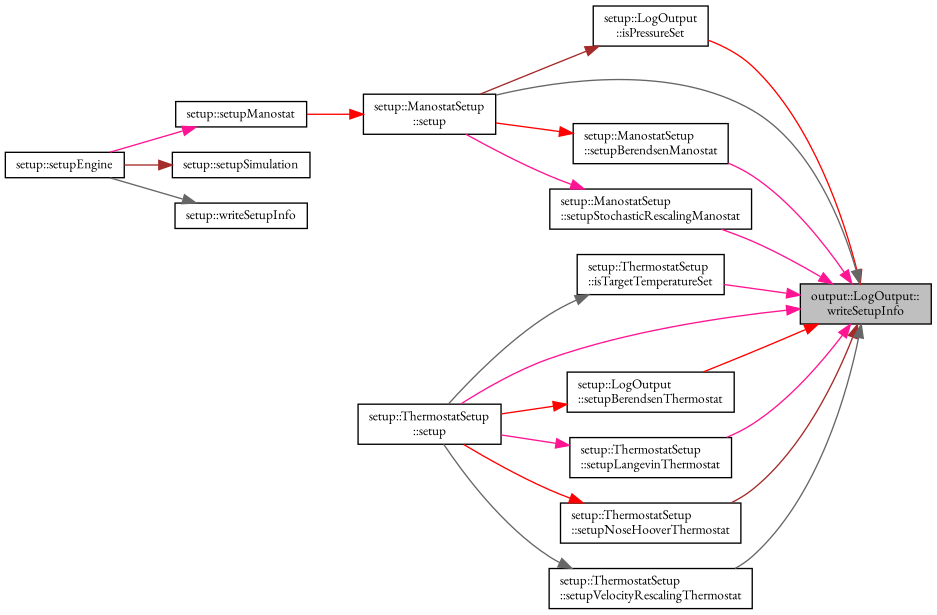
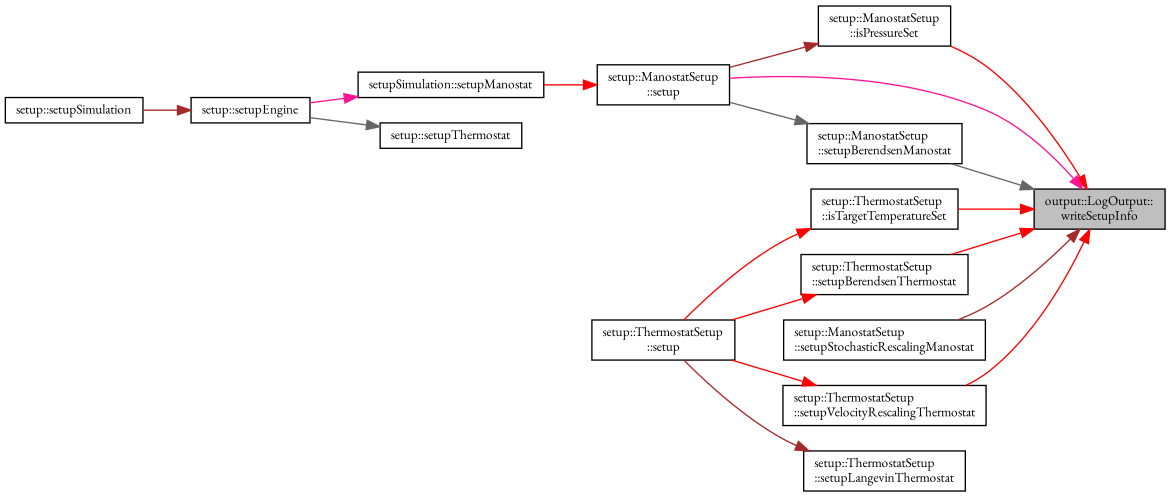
node "setup::LogOutput ::isPressureSet": label "setup::LogOutput ::isPressureSet" -> "setup::ManostatSetup ::isPressureSet"
edge "setup::ManostatSetup ::setup" -> "output::LogOutput:: writeSetupInfo": color gray40 -> deeppink
node "setup::setupManostat": label "setup::setupManostat" -> "setupSimulation::setupManostat"
edge "setup::ManostatSetup ::setup" -> "setup::ManostatSetup ::setupBerendsenManostat": color red -> gray40
edge "setup::ManostatSetup ::setup" -> "setup::ManostatSetup ::setupStochasticRescalingManostat": removed
edge "setup::setupEngine" -> "setup::setupSimulation": reversed
edge "setup::ManostatSetup ::setupBerendsenManostat" -> "output::LogOutput:: writeSetupInfo": color deeppink -> gray40
node "setup::writeSetupInfo": label "setup::writeSetupInfo" -> "setup::setupThermostat"
edge "setup::ManostatSetup ::setupStochasticRescalingManostat" -> "output::LogOutput:: writeSetupInfo": color deeppink -> brown
edge "setup::ThermostatSetup ::isTargetTemperatureSet" -> "output::LogOutput:: writeSetupInfo": color deeppink -> red
edge "setup::ThermostatSetup ::setup" -> "output::LogOutput:: writeSetupInfo": removed
edge "setup::ThermostatSetup ::setup" -> "setup::ThermostatSetup ::isTargetTemperatureSet": color gray40 -> red
node "setup::LogOutput ::setupBerendsenThermostat": label "setup::LogOutput ::setupBerendsenThermostat" -> "setup::ThermostatSetup ::setupBerendsenThermostat"
edge "setup::ThermostatSetup ::setupLangevinThermostat" -> "output::LogOutput:: writeSetupInfo": removed
edge "setup::ThermostatSetup ::setup" -> "setup::ThermostatSetup ::setupLangevinThermostat": color deeppink -> brown
edge "setup::ThermostatSetup ::setupVelocityRescalingThermostat" -> "output::LogOutput:: writeSetupInfo": color gray40 -> red
edge "setup::ThermostatSetup ::setup" -> "setup::ThermostatSetup ::setupVelocityRescalingThermostat": color gray40 -> red
node "setup::ThermostatSetup ::setupNoseHooverThermostat": removed
